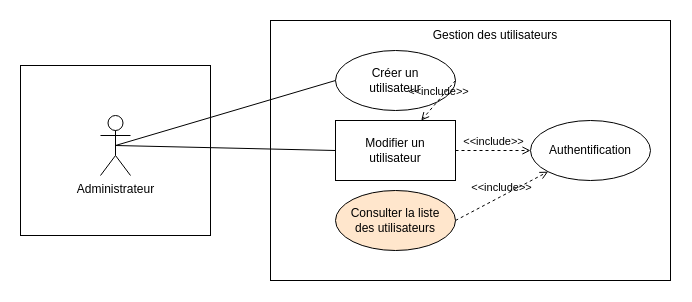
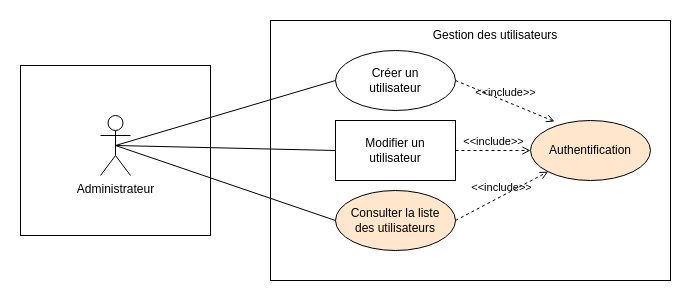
edge "Créer un utilisateur" -> "Modifier un utilisateur": now "Créer un utilisateur" -> "Authentification"
node "Authentification": fillcolor #ffffff -> #ffe6cc
edge "Administrateur" -- "Consulter la liste des utilisateurs": added
